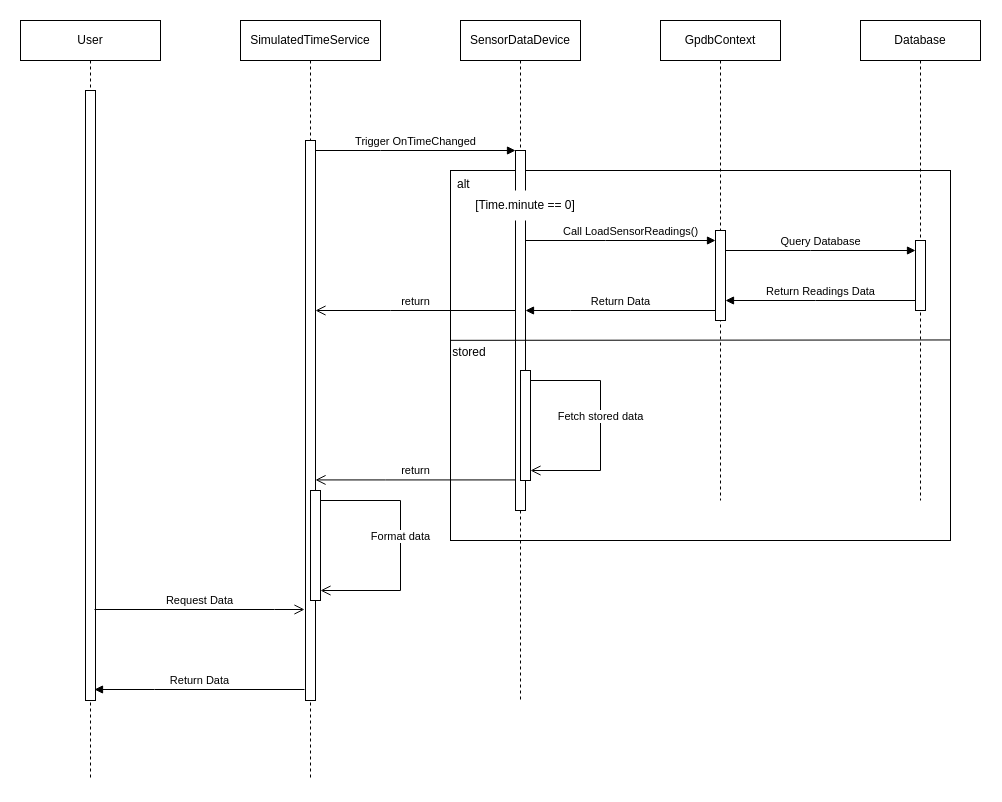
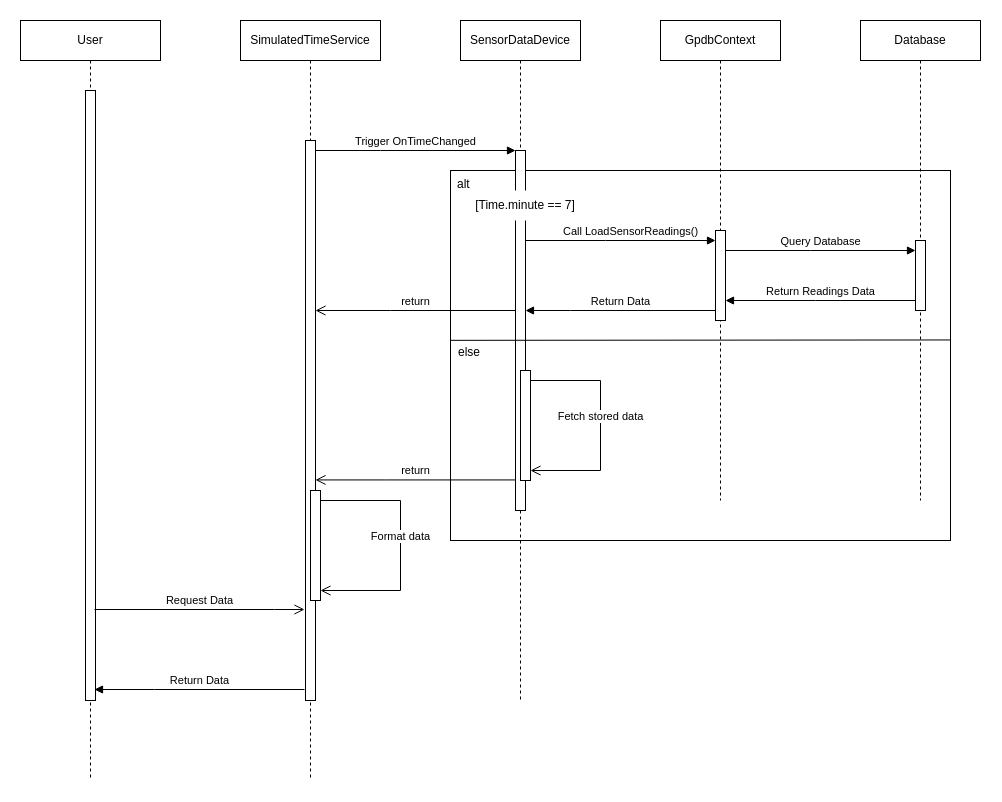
node "[Time.minute == 0]": label "[Time.minute == 0]" -> "[Time.minute == 7]"
node "stored": label "stored" -> "else"
